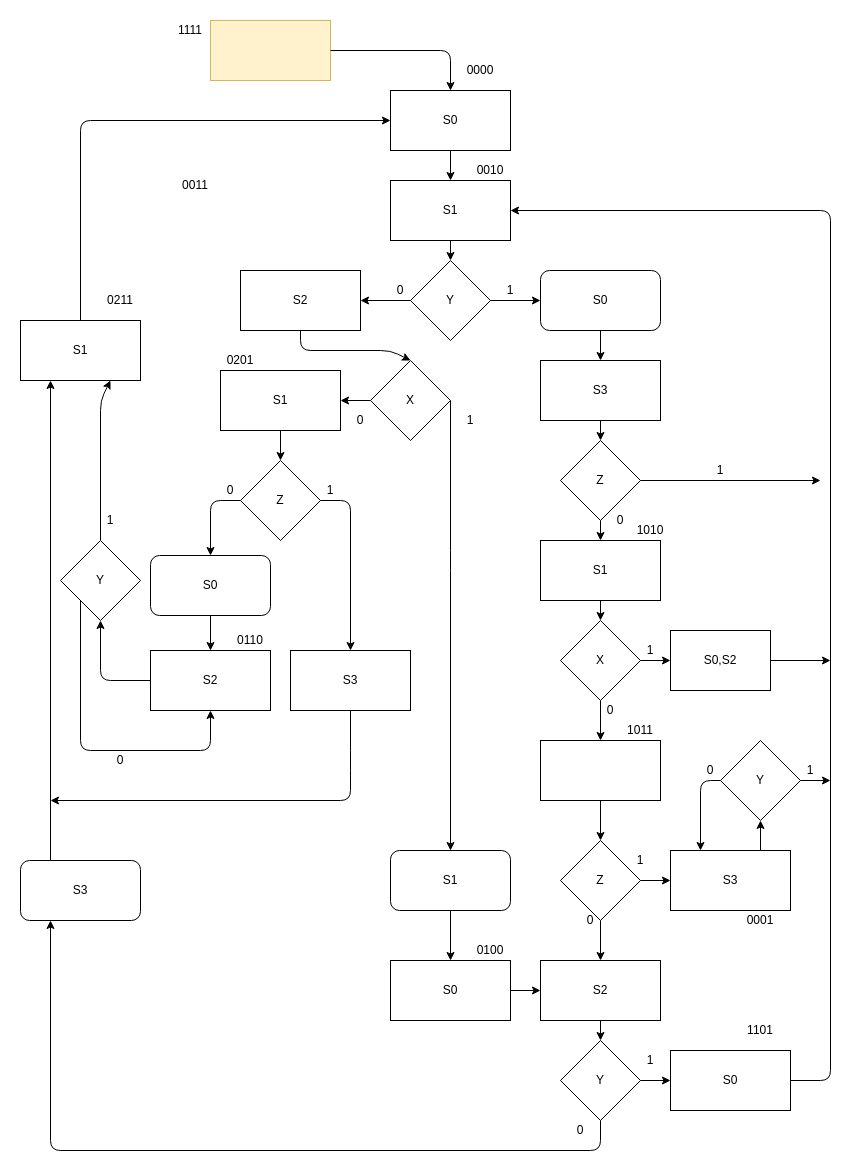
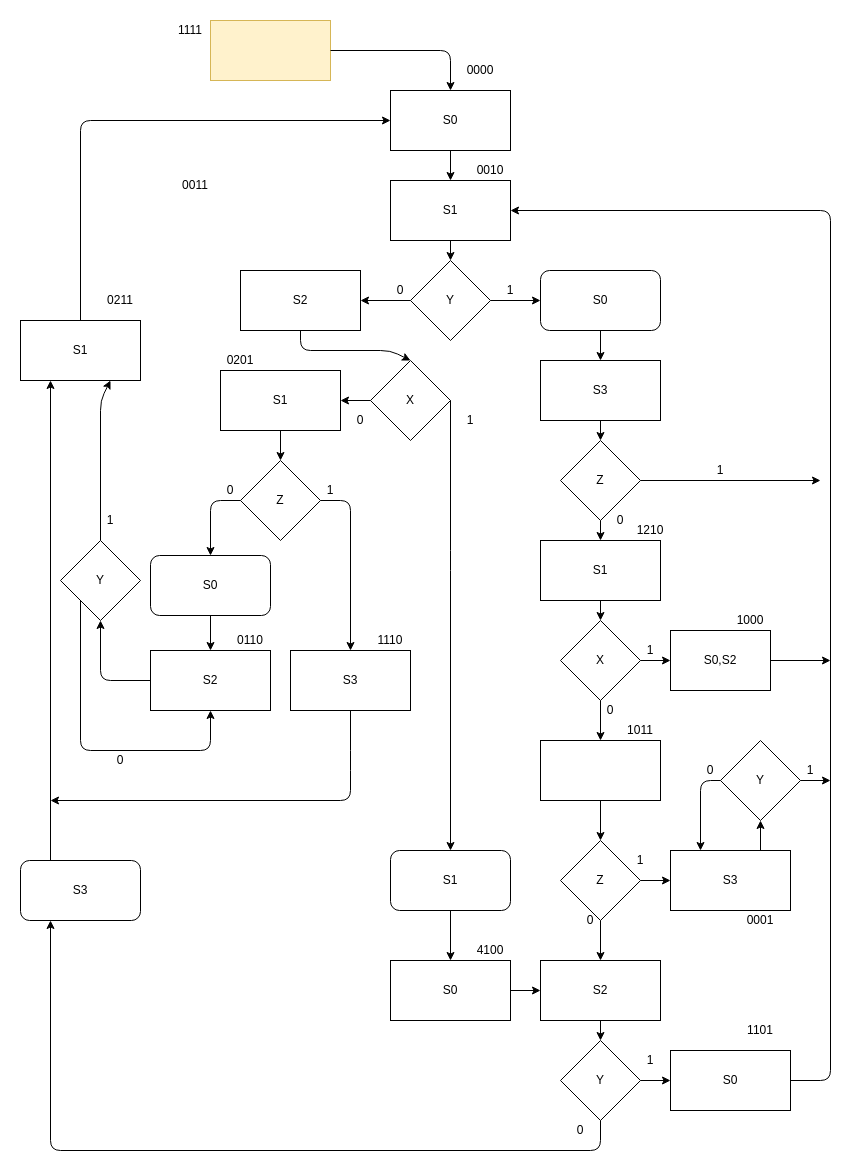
node "1010": label "1010" -> "1210"
node "1000": added
node "1110": added
node "0100": label "0100" -> "4100"
